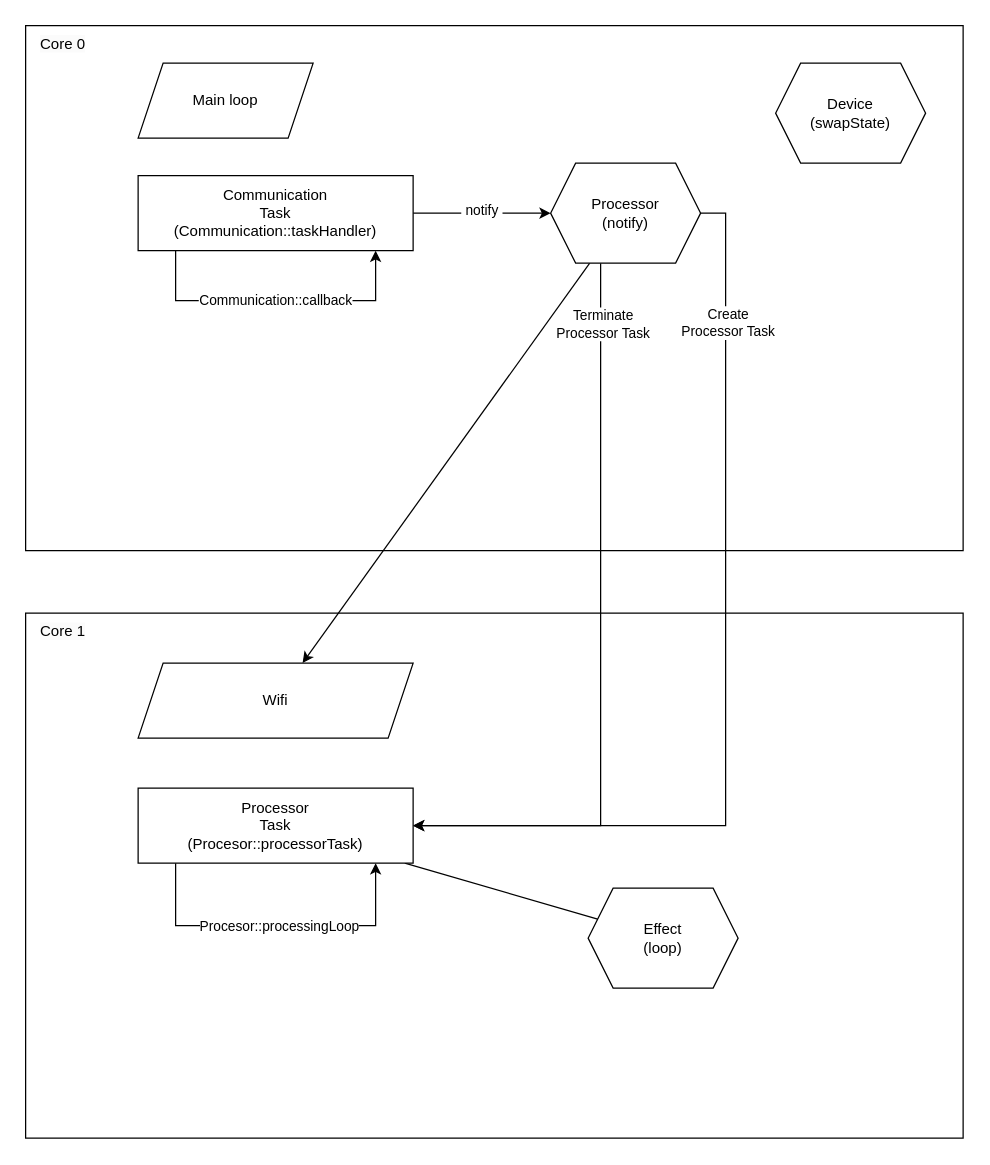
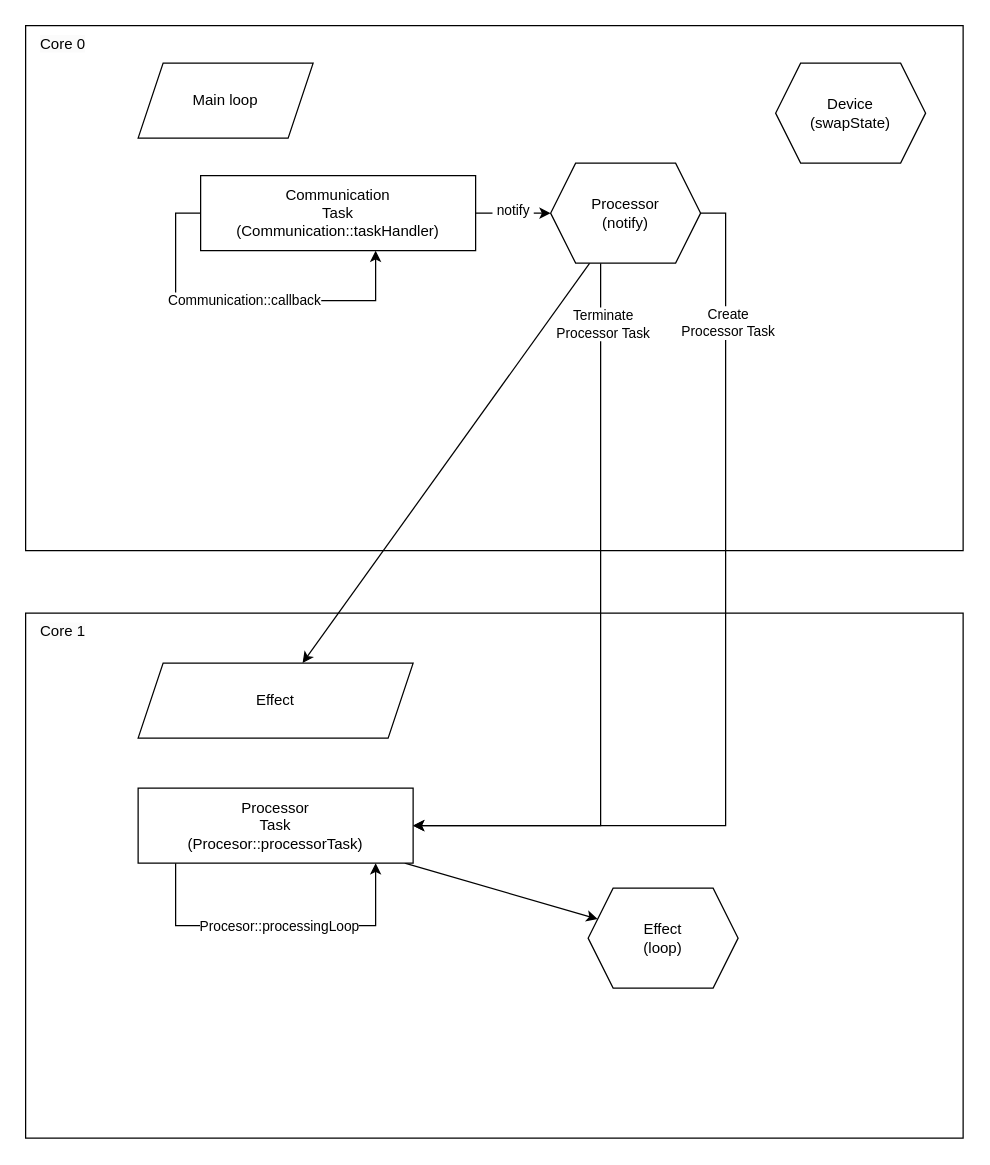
node "Communication Task (Communication::taskHandler)": moved (276, 213) -> (338, 213)
node "Wifi": label "Wifi" -> "Effect"
edge "Processor Task (Procesor::processorTask)" -- "Effect (loop)": arrowhead none -> classic
